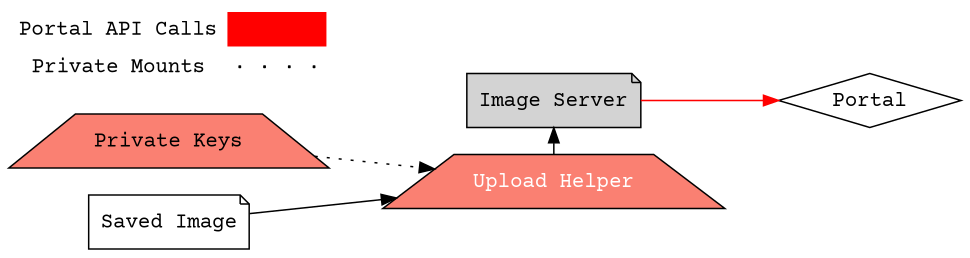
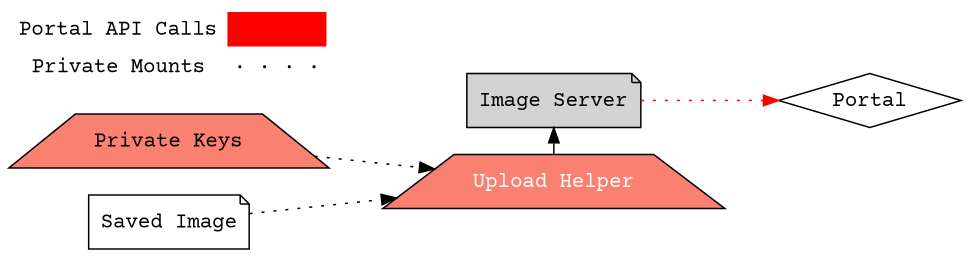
edge "Image Server" -> "Portal": style solid -> dotted
edge "Saved Image" -> "Upload Helper": style solid -> dotted
